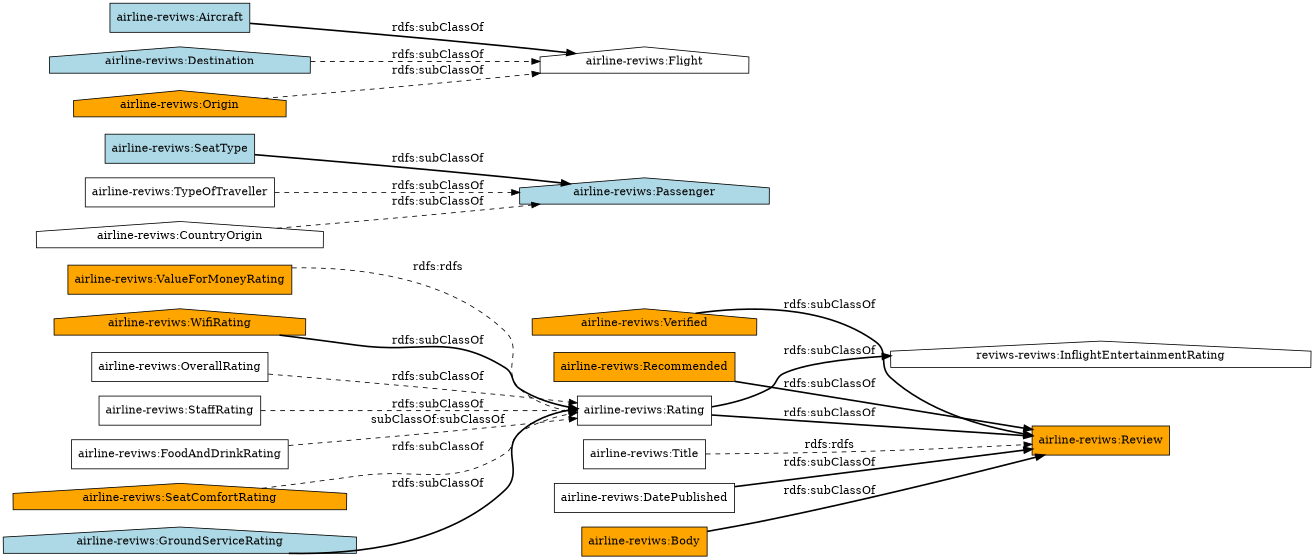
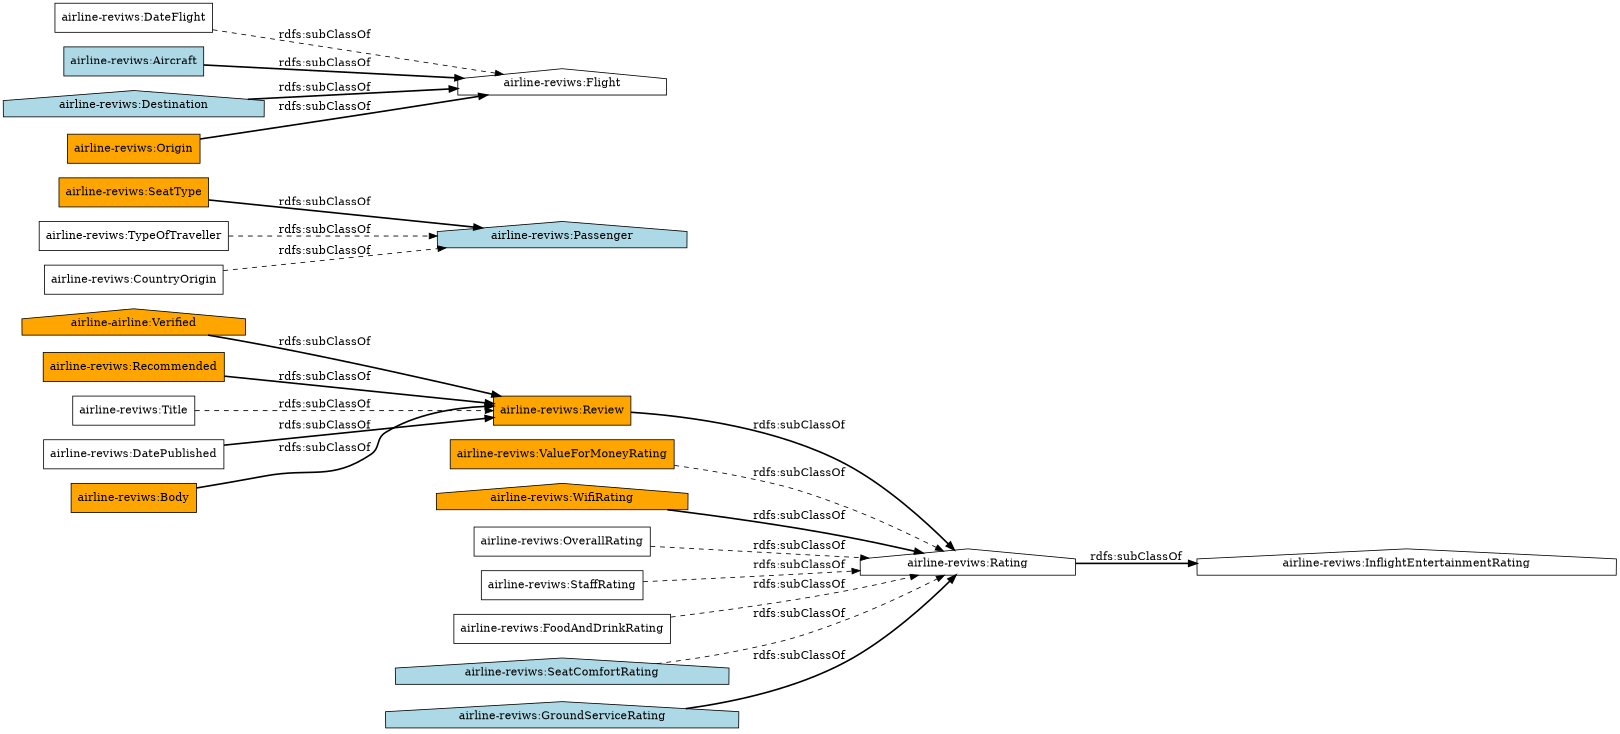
node "airline-reviws:DateFlight": added
edge "airline-reviws:Destination" -> "airline-reviws:Flight": style dashed -> bold
edge "airline-reviws:Origin" -> "airline-reviws:Flight": style dashed -> bold
node "airline-reviws:Origin": shape house -> box
node "airline-reviws:SeatType": fillcolor lightblue -> orange
node "airline-reviws:CountryOrigin": shape house -> box
edge "airline-reviws:ValueForMoneyRating" -> "airline-reviws:Rating": label "rdfs:rdfs" -> "rdfs:subClassOf"
node "airline-reviws:Verified": label "airline-reviws:Verified" -> "airline-airline:Verified"
node "reviws-reviws:InflightEntertainmentRating": label "reviws-reviws:InflightEntertainmentRating" -> "airline-reviws:InflightEntertainmentRating"
node "airline-reviws:Rating": shape box -> house
edge "airline-reviws:FoodAndDrinkRating" -> "airline-reviws:Rating": label "subClassOf:subClassOf" -> "rdfs:subClassOf"
edge "airline-reviws:Rating" -> "airline-reviws:Review": reversed
edge "airline-reviws:Title" -> "airline-reviws:Review": label "rdfs:rdfs" -> "rdfs:subClassOf"
node "airline-reviws:SeatComfortRating": fillcolor orange -> lightblue
